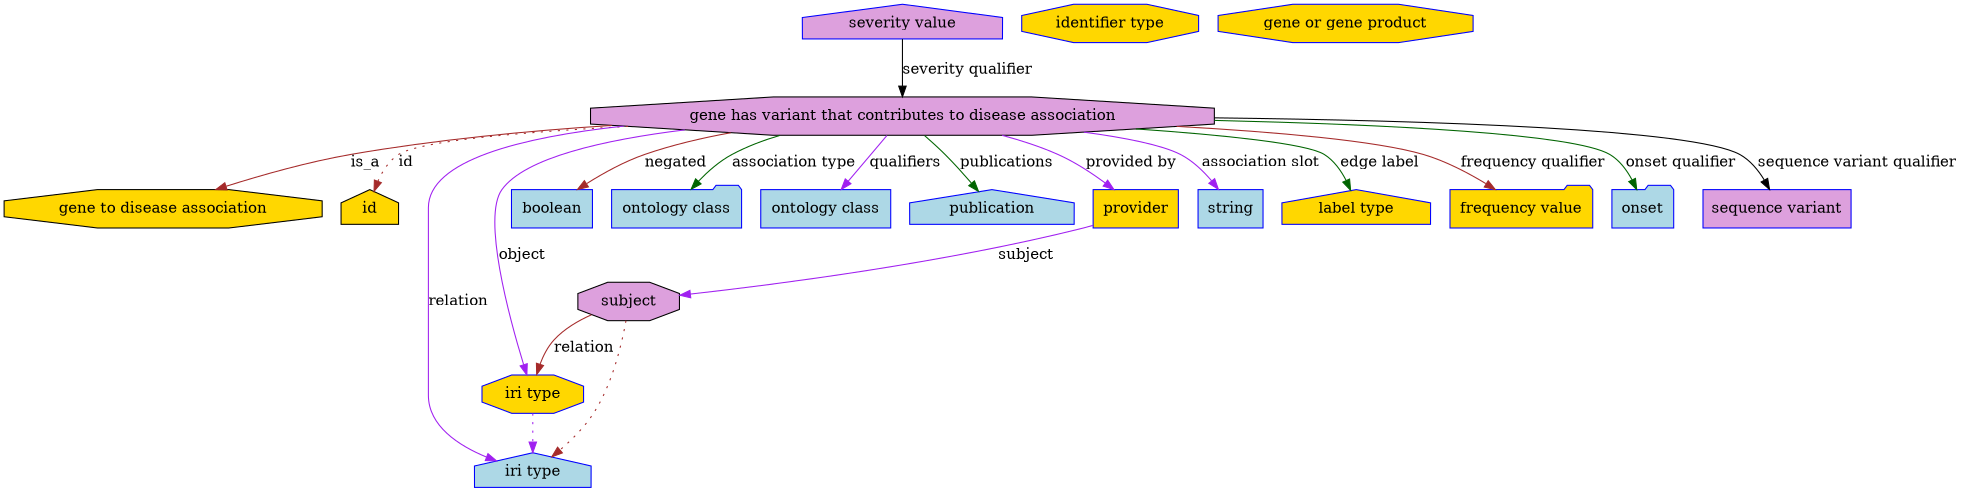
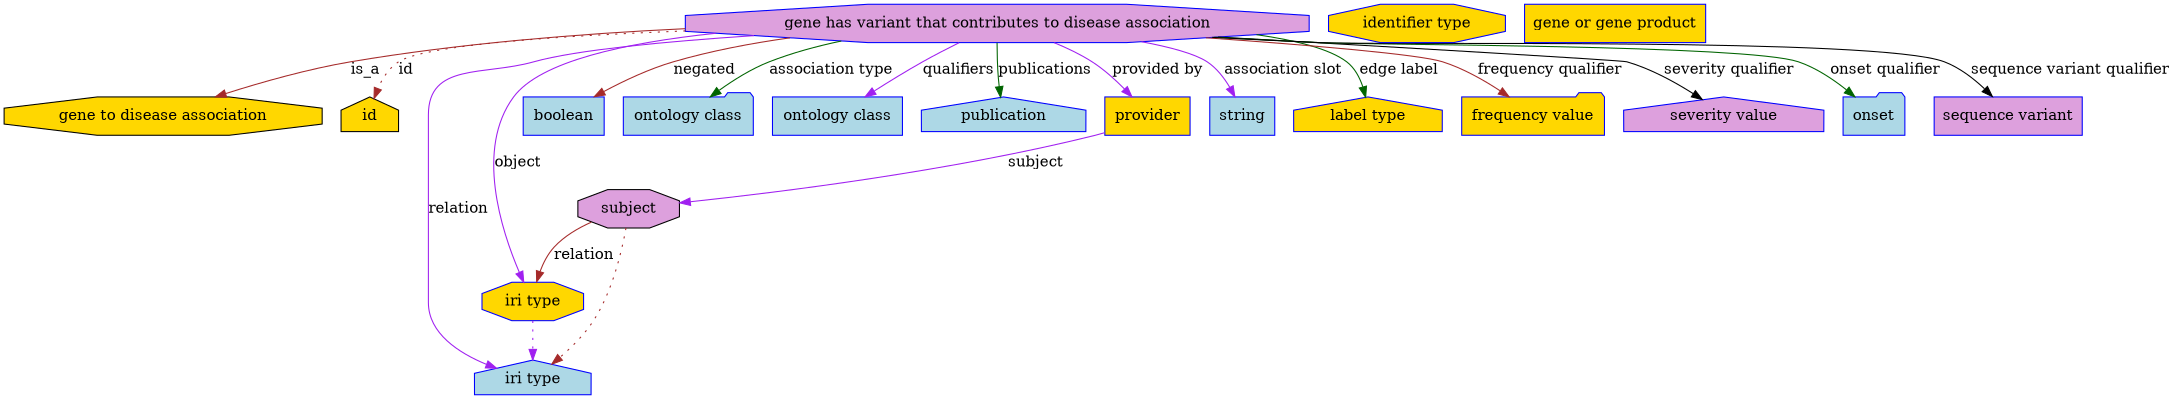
node "gene or gene product": shape octagon -> box
edge "severity value" -> "gene has variant that contributes to disease association": reversed
node "gene has variant that contributes to disease association": color black -> blue
